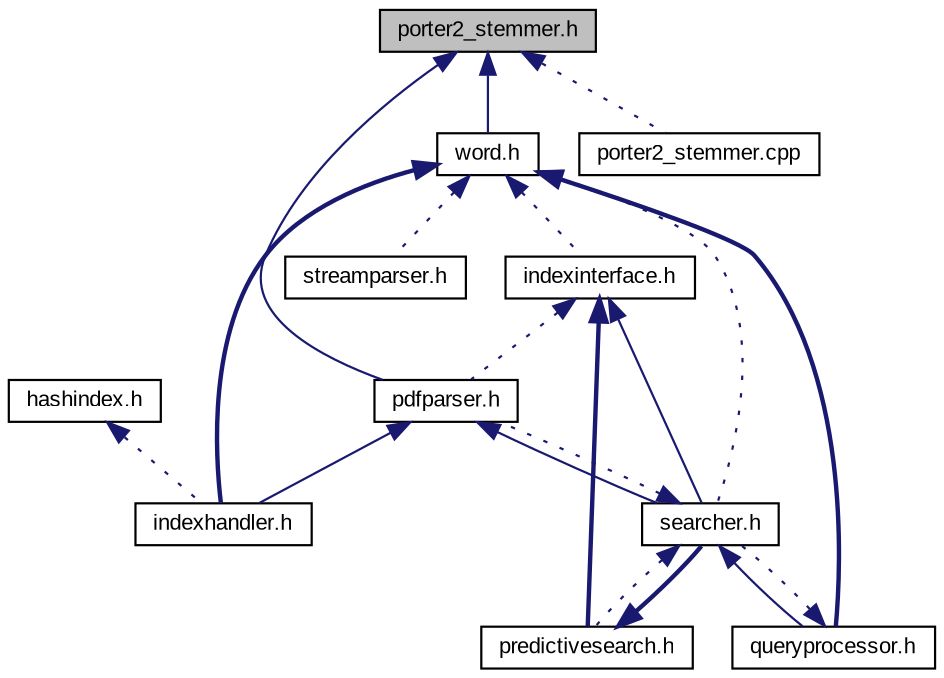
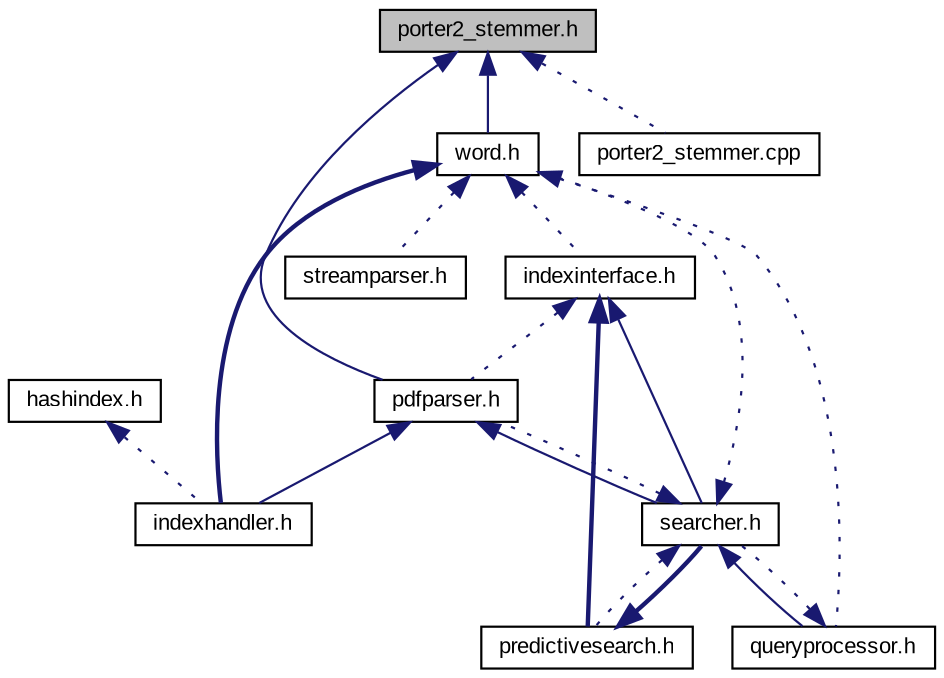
edge "searcher.h" -> "word.h": reversed
edge "queryprocessor.h" -> "word.h": style bold -> dotted
